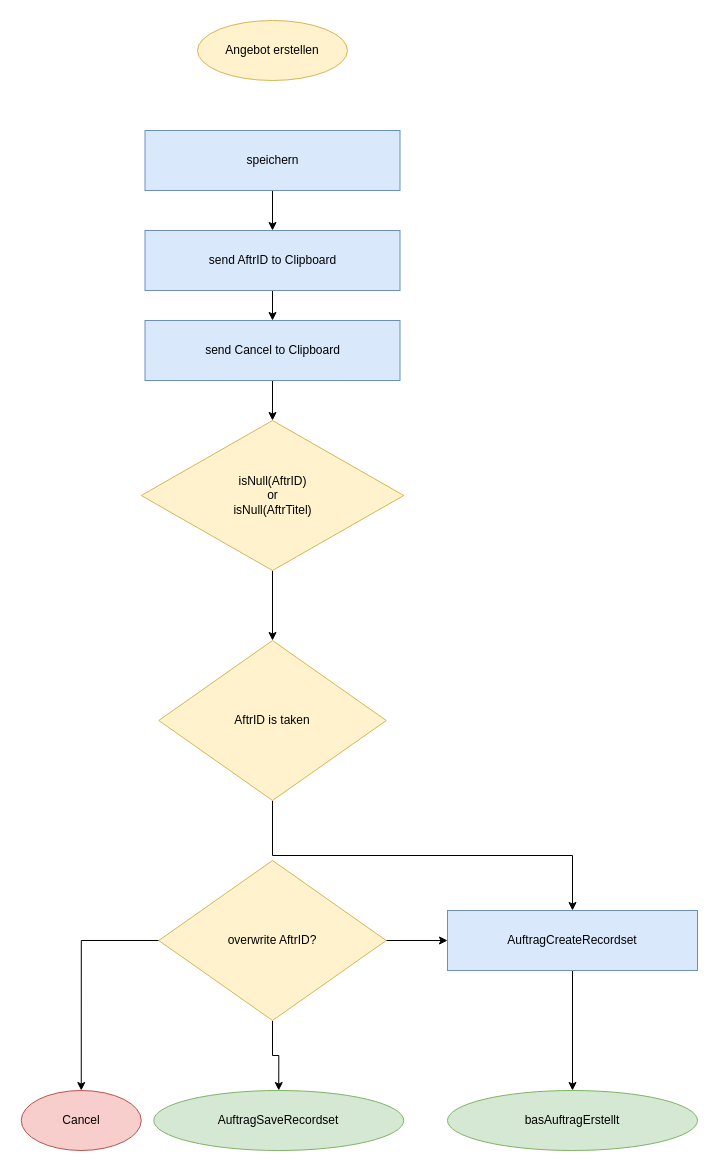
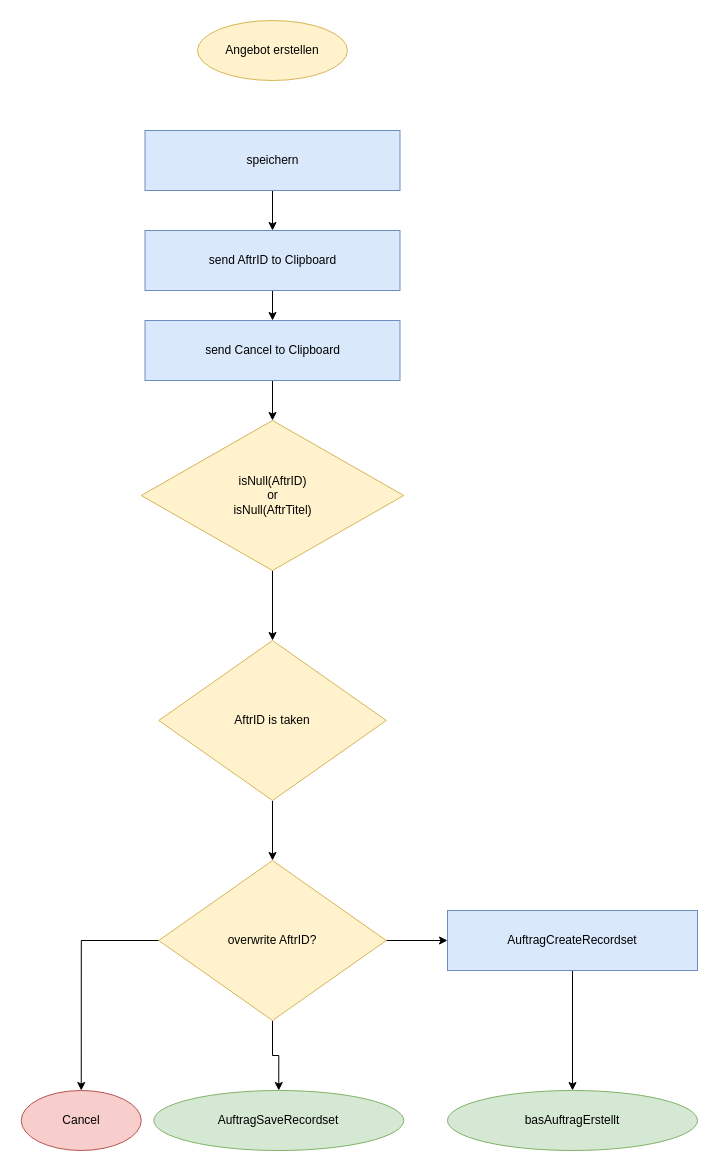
edge "AftrID is taken" -> "AuftragCreateRecordset": now "AftrID is taken" -> "overwrite AftrID?"
